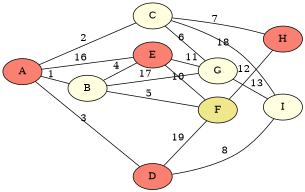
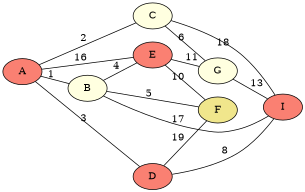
node "H": removed
edge "G" -- "B": now "I" -- "B"
node "I": fillcolor lightyellow -> salmon
